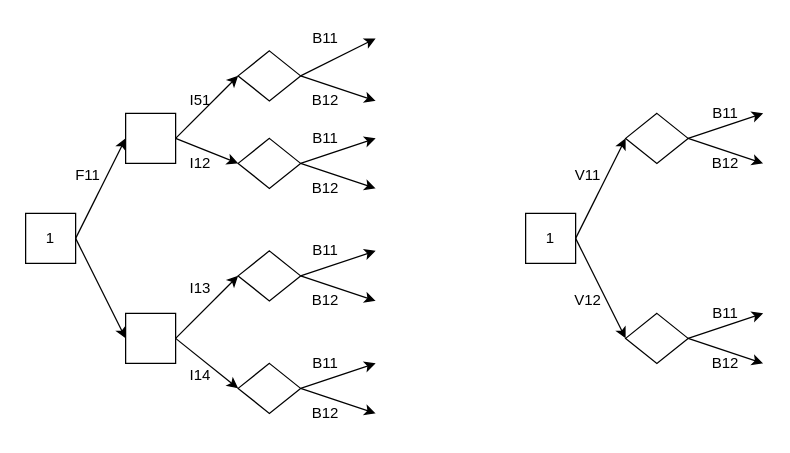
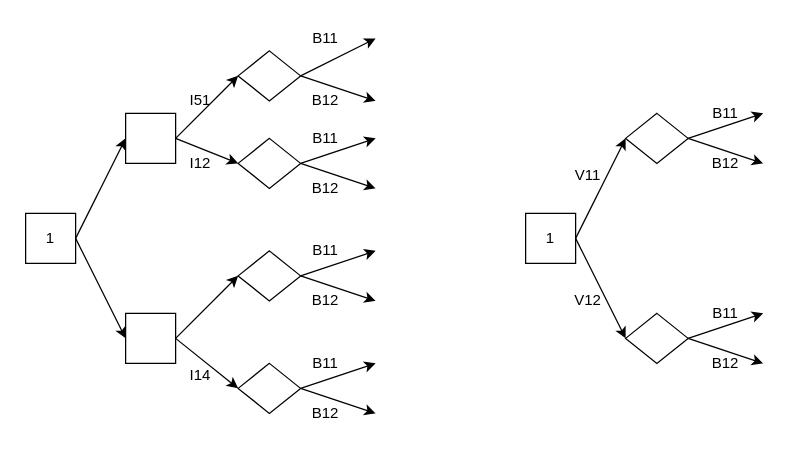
node "F11": removed
node "I13": removed
